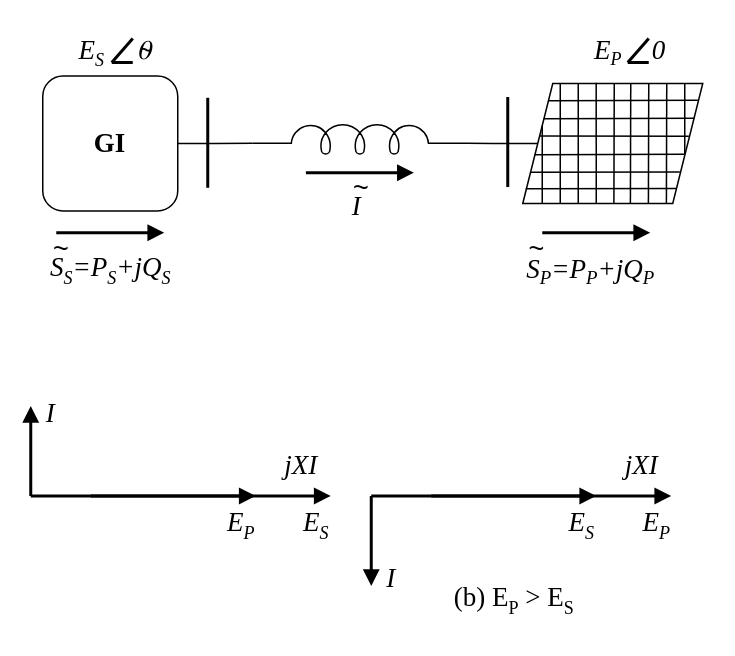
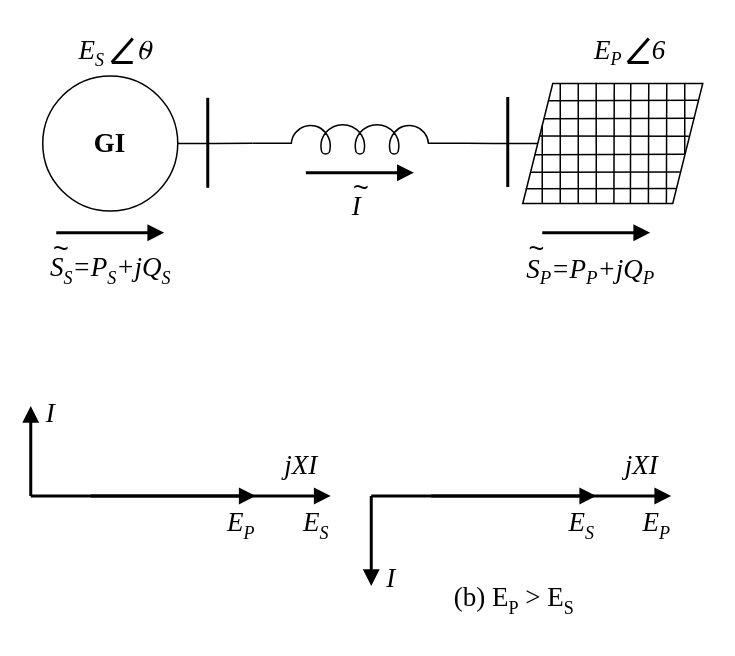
node "EP 0": label "EP 0" -> "EP 6"
node "GI": shape rounded rectangle -> ellipse
